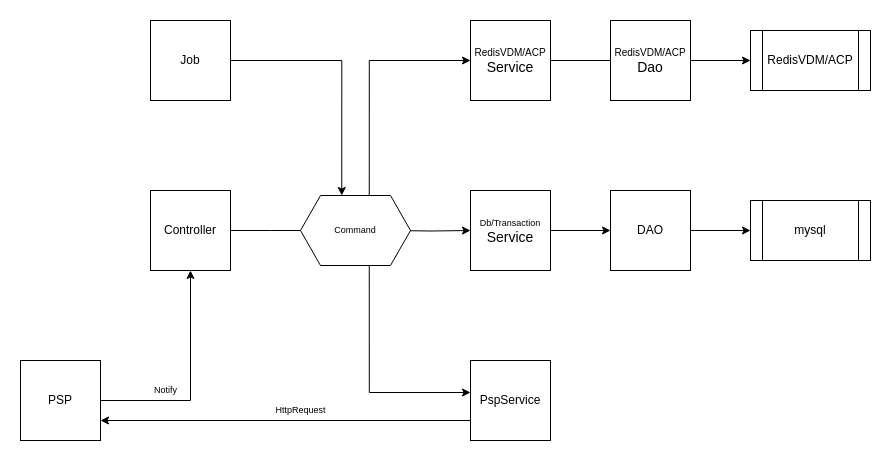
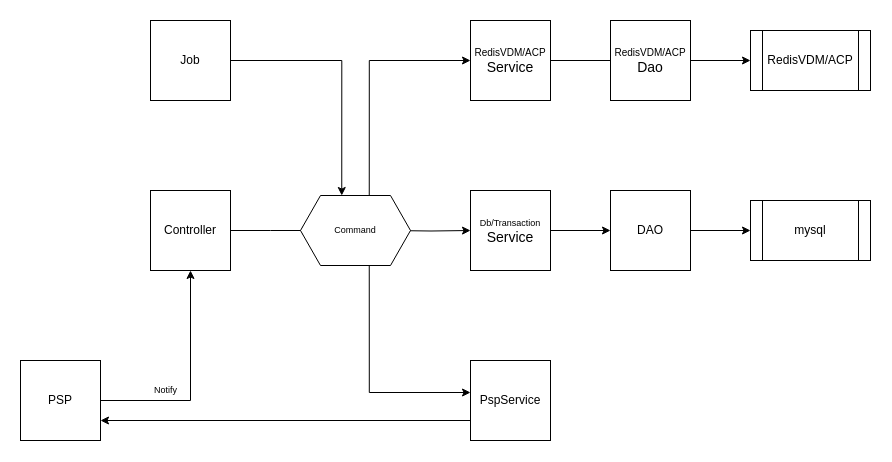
node "HttpRequest": removed
